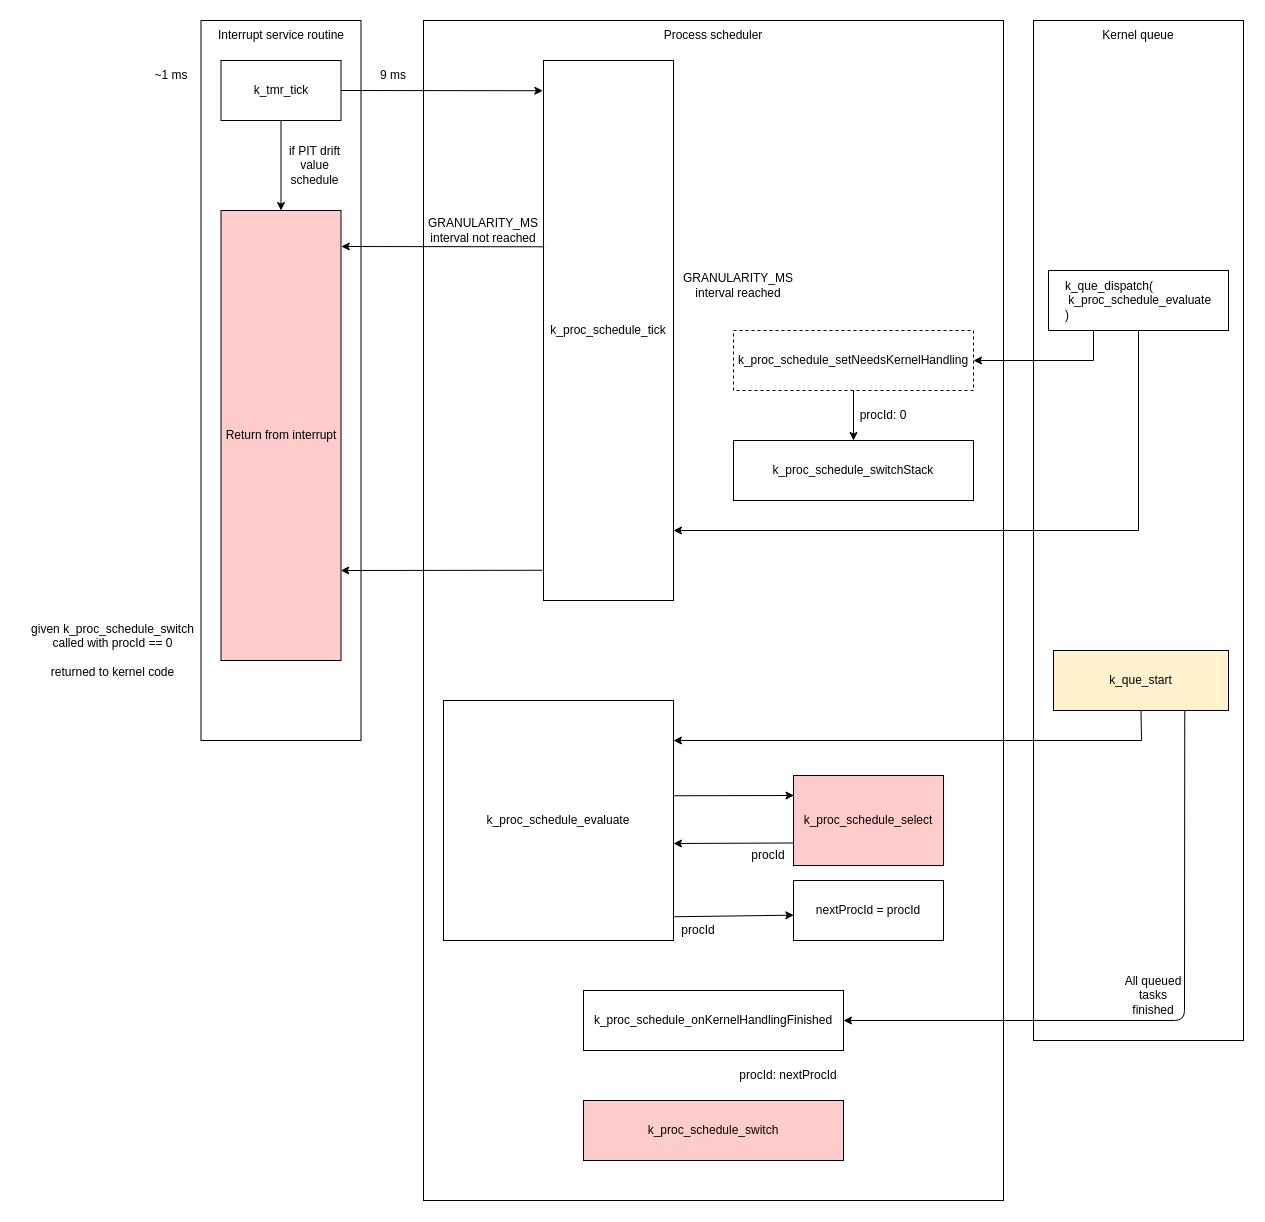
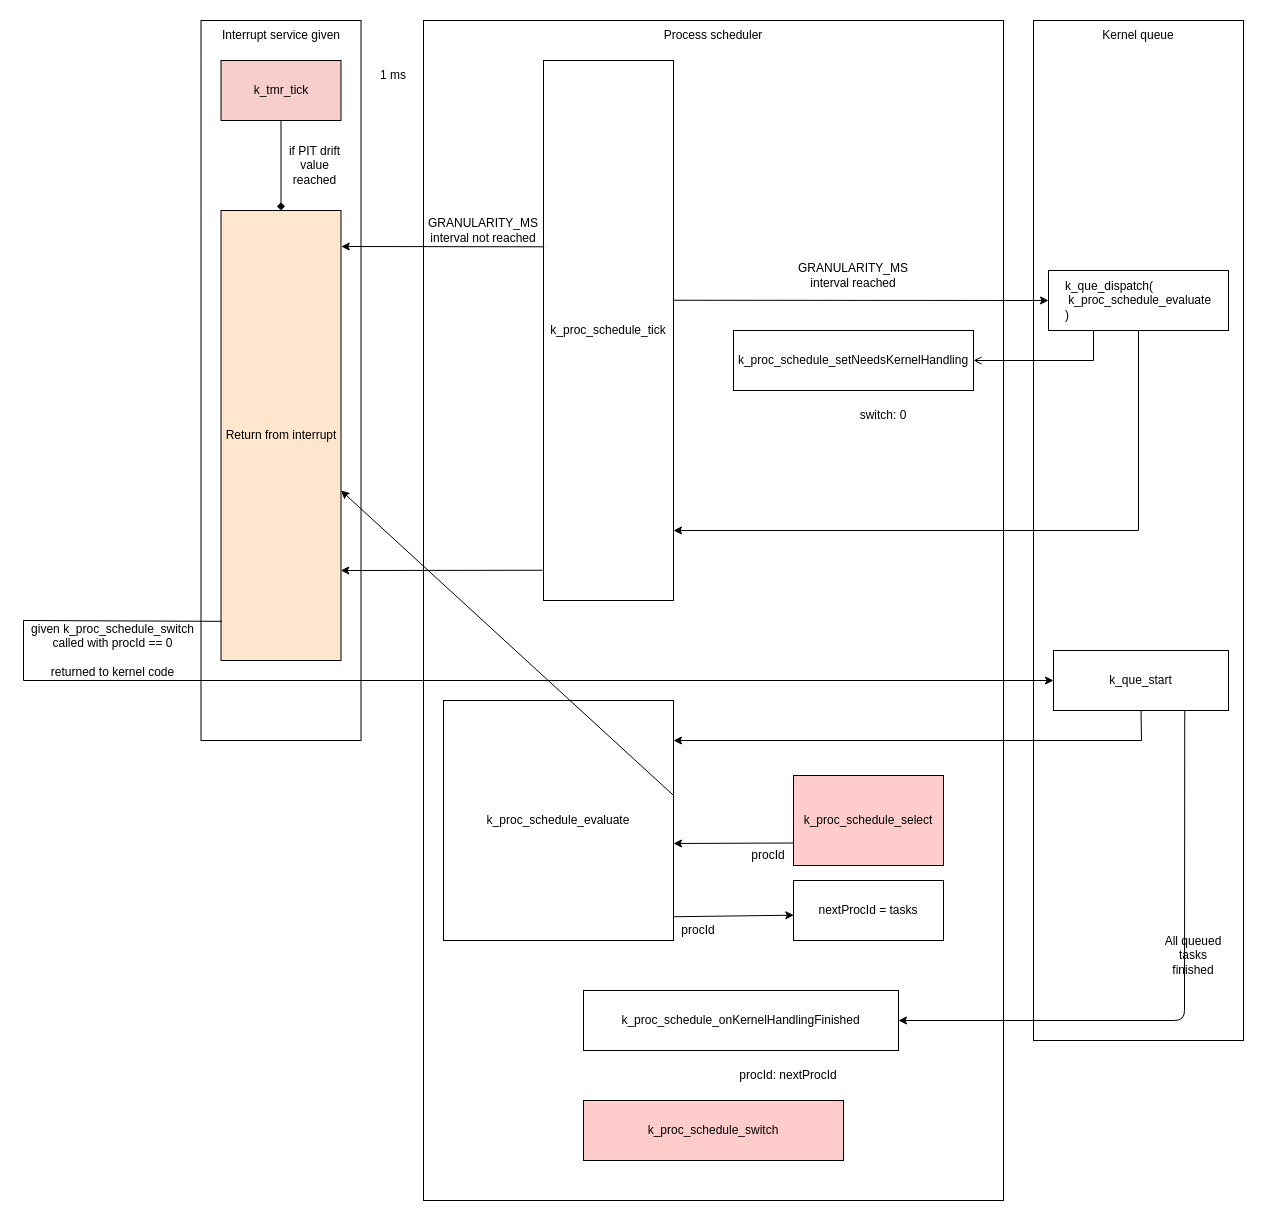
node "Interrupt service routine": label "Interrupt service routine" -> "Interrupt service given"
node "~1 ms": removed
node "9 ms": label "9 ms" -> "1 ms"
node "k_tmr_tick": fillcolor #ffffff -> #f8cecc
edge "k_tmr_tick" -> "k_proc_schedule_tick": removed
node "if PIT drift value schedule": label "if PIT drift value schedule" -> "if PIT drift value reached"
edge "k_tmr_tick" -> "Return from interrupt": arrowhead classic -> diamond
node "GRANULARITY_MS interval reached": moved (739, 286) -> (854, 276)
edge "k_proc_schedule_tick" -> "k_que_dispatch( k_proc_schedule_evaluate )": added
node "k_proc_schedule_setNeedsKernelHandling": style dashed -> solid
edge "k_que_dispatch( k_proc_schedule_evaluate )" -> "k_proc_schedule_setNeedsKernelHandling": arrowhead classic -> open
edge "k_proc_schedule_setNeedsKernelHandling" -> "k_proc_schedule_switchStack": removed
node "procId: 0": label "procId: 0" -> "switch: 0"
node "Return from interrupt": fillcolor #ffcccc -> #ffe6cc
node "k_proc_schedule_switchStack": removed
edge "Return from interrupt" -> "k_que_start": added
node "k_que_start": fillcolor #fff2cc -> #ffffff
edge "k_proc_schedule_evaluate" -> "k_proc_schedule_select": now "k_proc_schedule_evaluate" -> "Return from interrupt"
node "nextProcId = procId": label "nextProcId = procId" -> "nextProcId = tasks"
node "All queued tasks finished": moved (1154, 996) -> (1194, 956)
node "k_proc_schedule_onKernelHandlingFinished": size 260x60 -> 315x60
